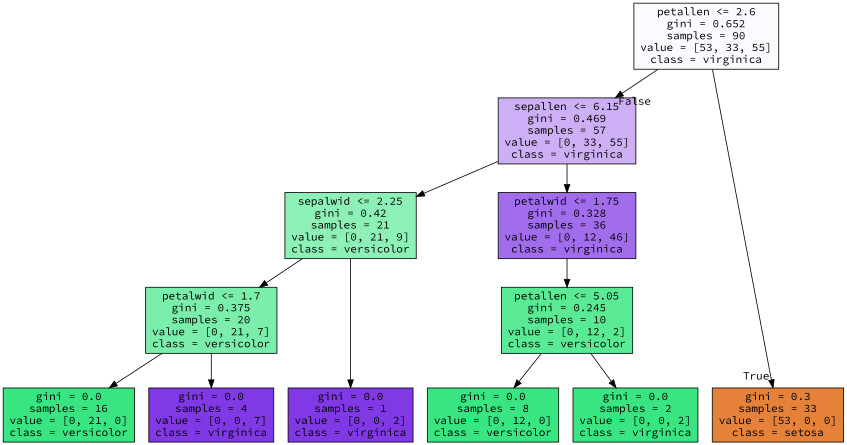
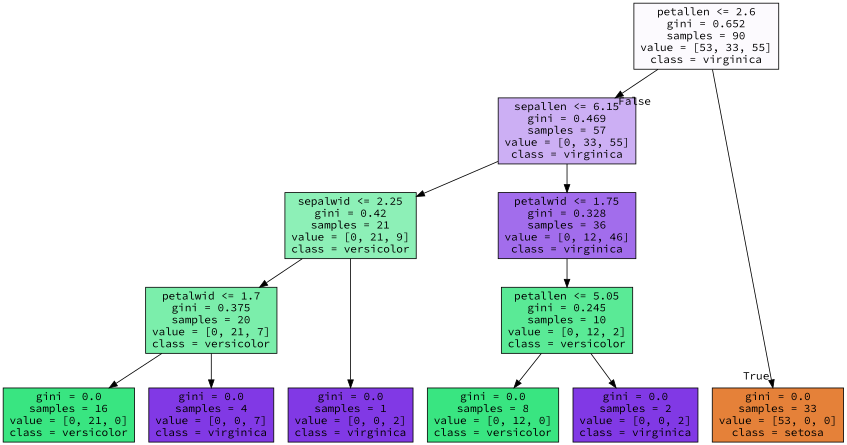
node "gini = 0.0 samples = 2 value = [0, 0, 2] class = virginica": fillcolor #39e581ff -> #8139e5ff
node "gini = 0.3 samples = 33 value = [53, 0, 0] class = setosa": label "gini = 0.3 samples = 33 value = [53, 0, 0] class = setosa" -> "gini = 0.0 samples = 33 value = [53, 0, 0] class = setosa"
